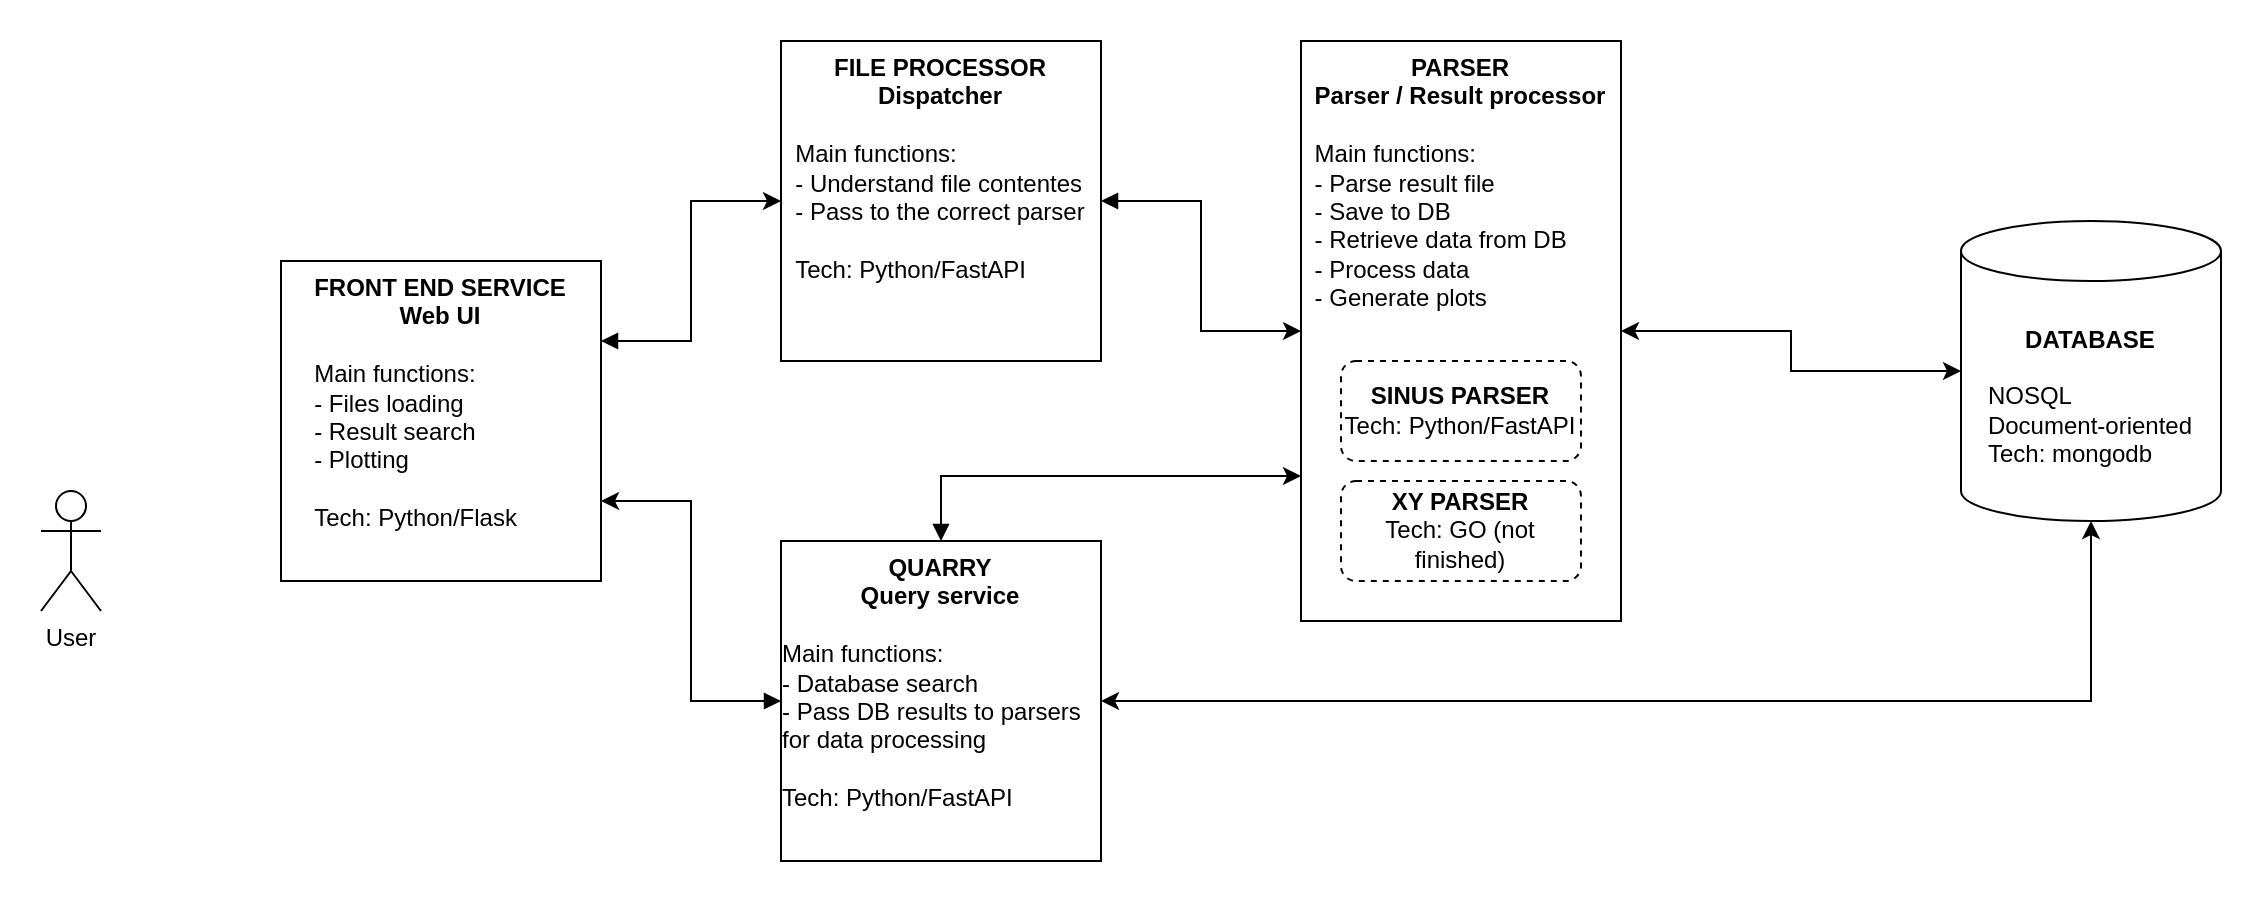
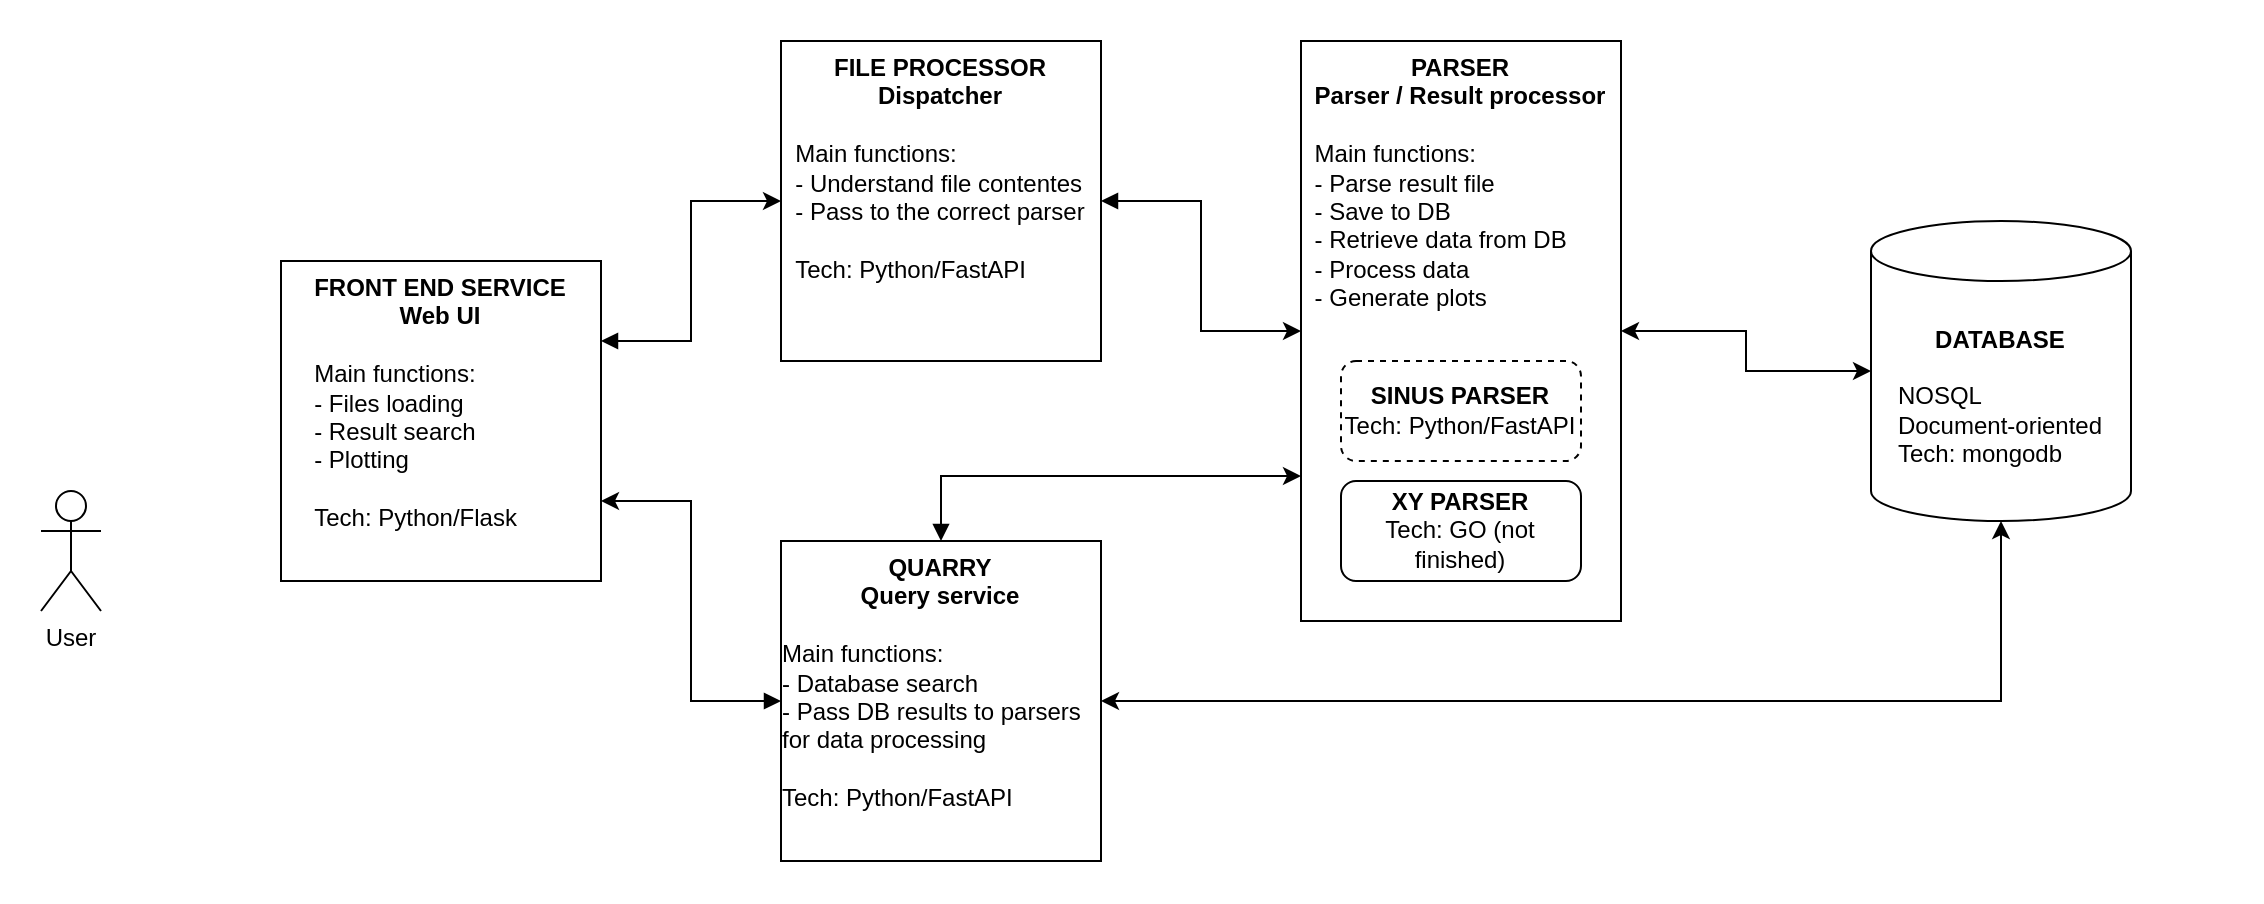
node "DATABASE NOSQL Document-oriented Tech: mongodb": moved (2091, 371) -> (2001, 371)
node "XY PARSER Tech: GO (not finished)": style dashed -> solid
